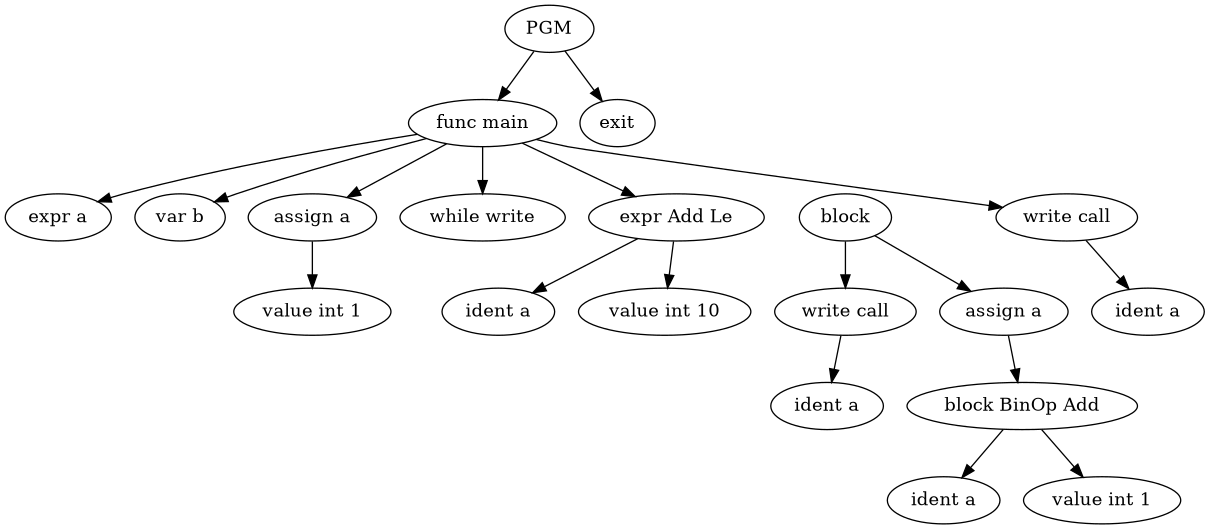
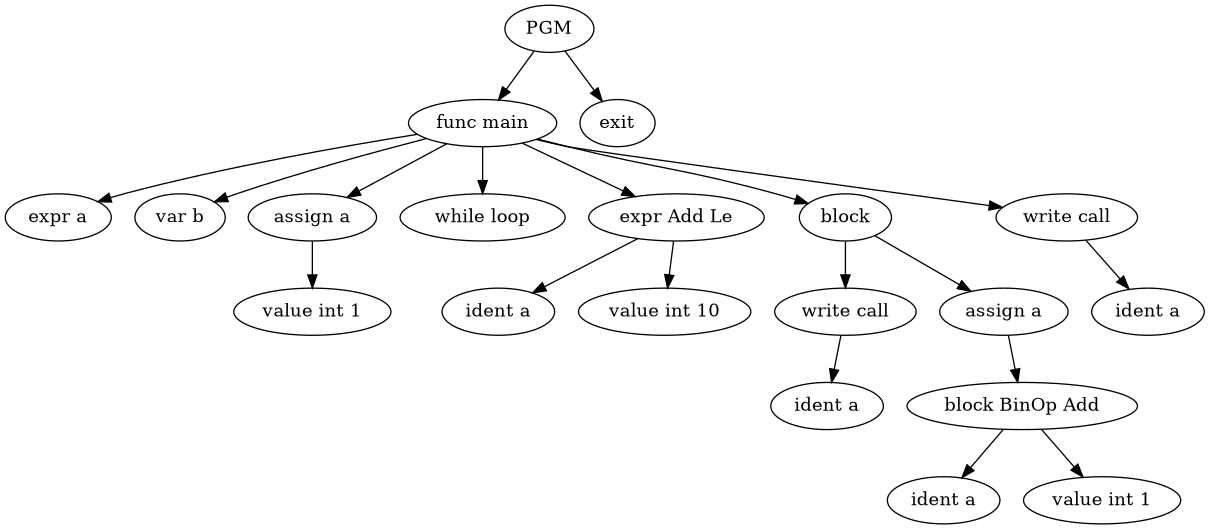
edge "func main" -> "block": added
node "while write": label "while write" -> "while loop"
